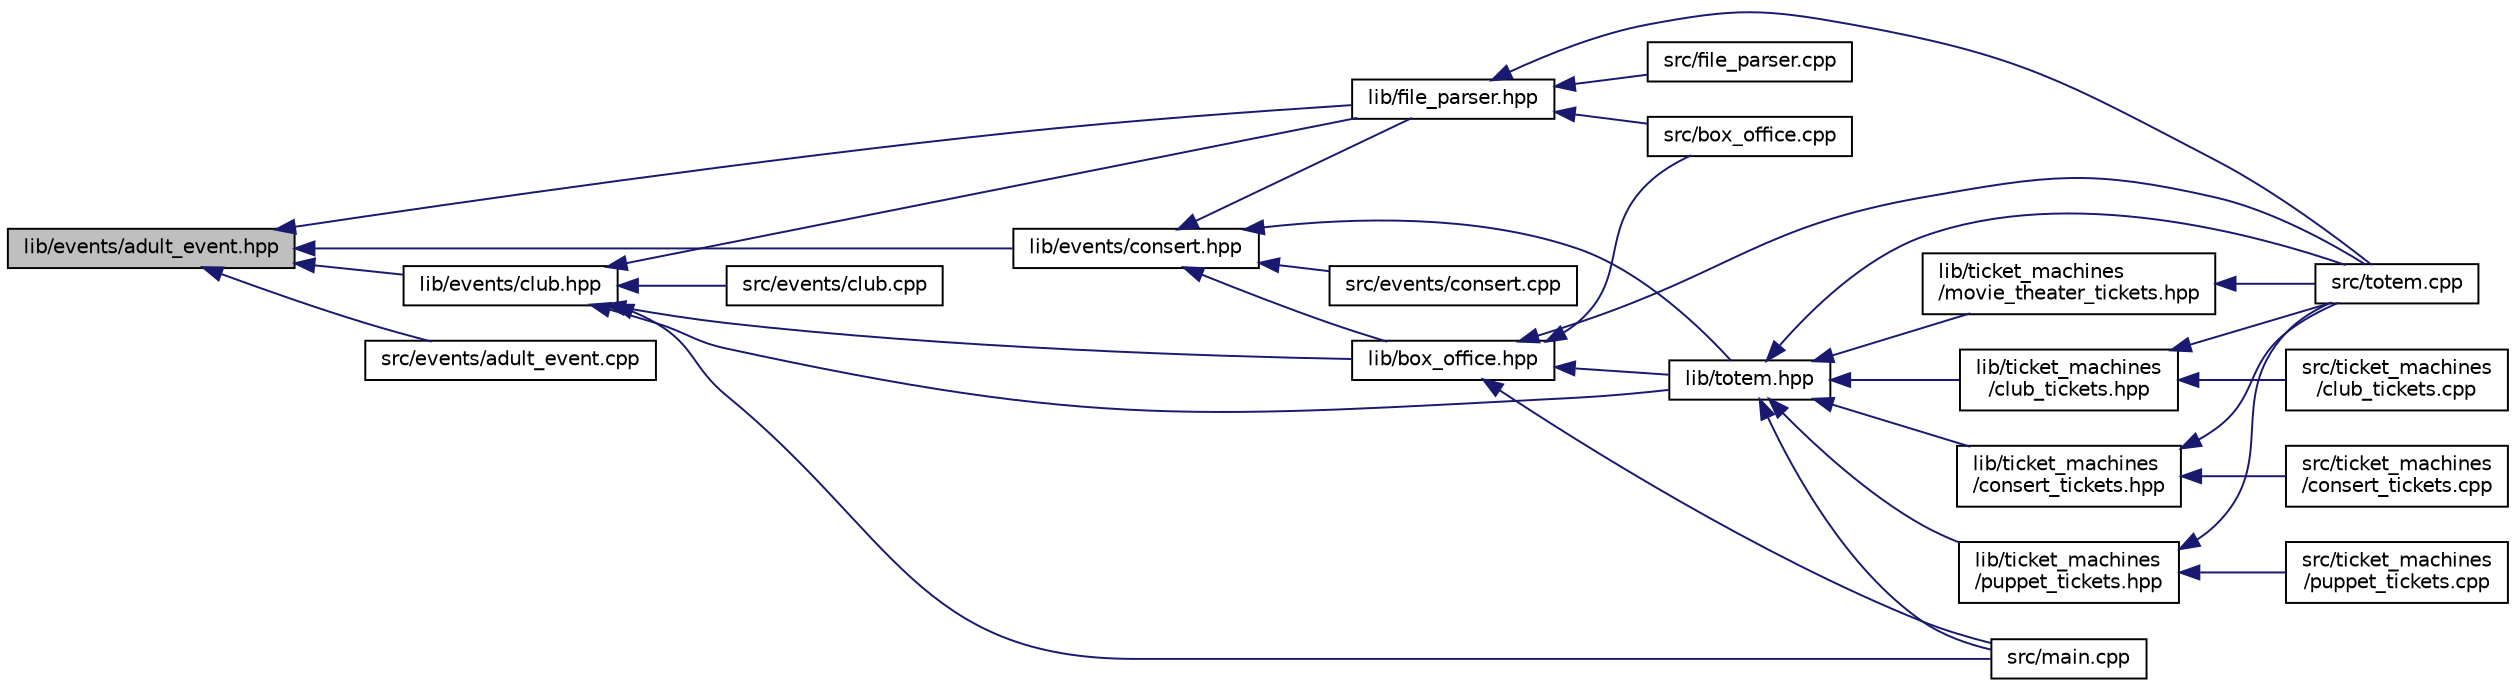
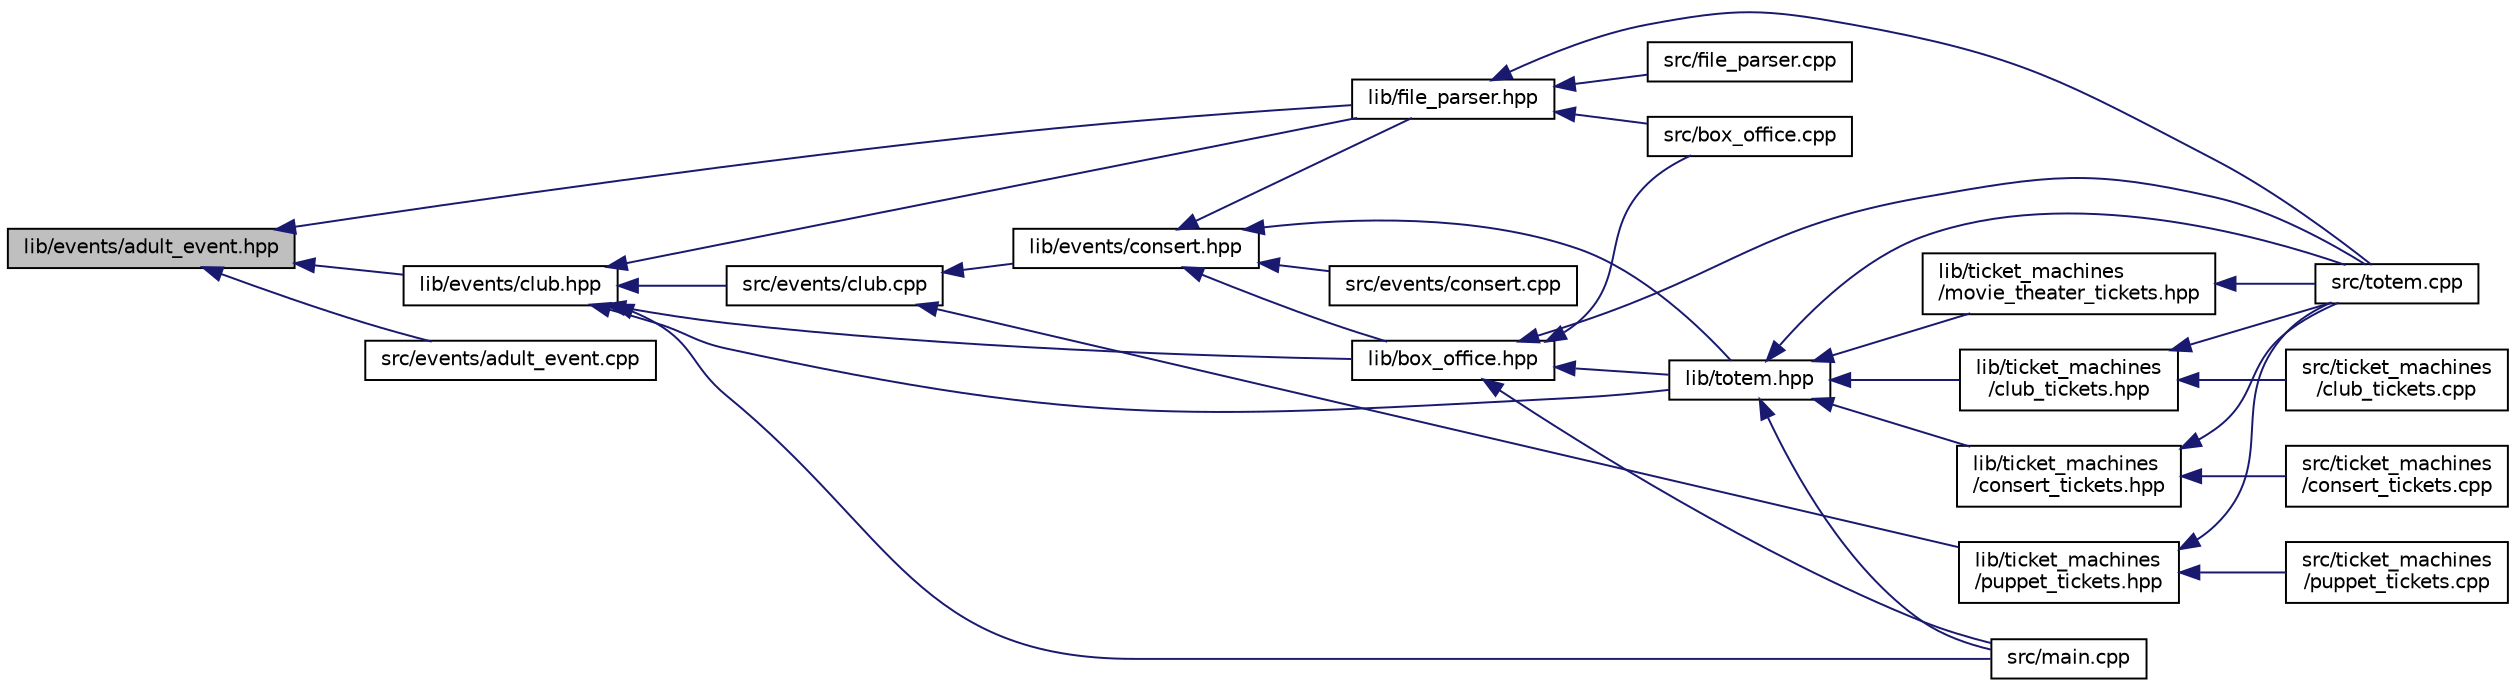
edge "lib/events/consert.hpp" -> "lib/events/adult_event.hpp": now "lib/events/consert.hpp" -> "src/events/club.cpp"
edge "lib/ticket_machines /puppet_tickets.hpp" -> "lib/totem.hpp": now "lib/ticket_machines /puppet_tickets.hpp" -> "src/events/club.cpp"
